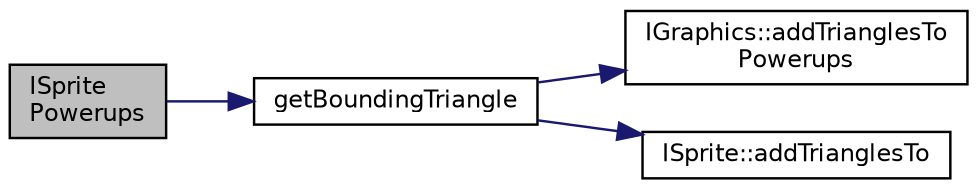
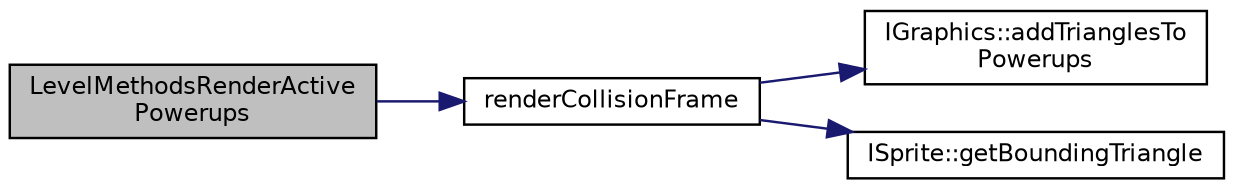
node "ISprite Powerups": label "ISprite Powerups" -> "LevelMethodsRenderActive Powerups"
node "getBoundingTriangle": label "getBoundingTriangle" -> "renderCollisionFrame"
node "ISprite::addTrianglesTo": label "ISprite::addTrianglesTo" -> "ISprite::getBoundingTriangle"
